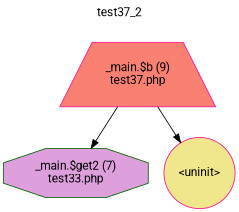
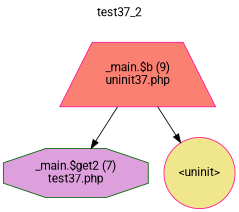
node "_main.$b (9) test37.php": label "_main.$b (9) test37.php" -> "_main.$b (9) uninit37.php"
node "_main.$get2 (7) test33.php": label "_main.$get2 (7) test33.php" -> "_main.$get2 (7) test37.php"
